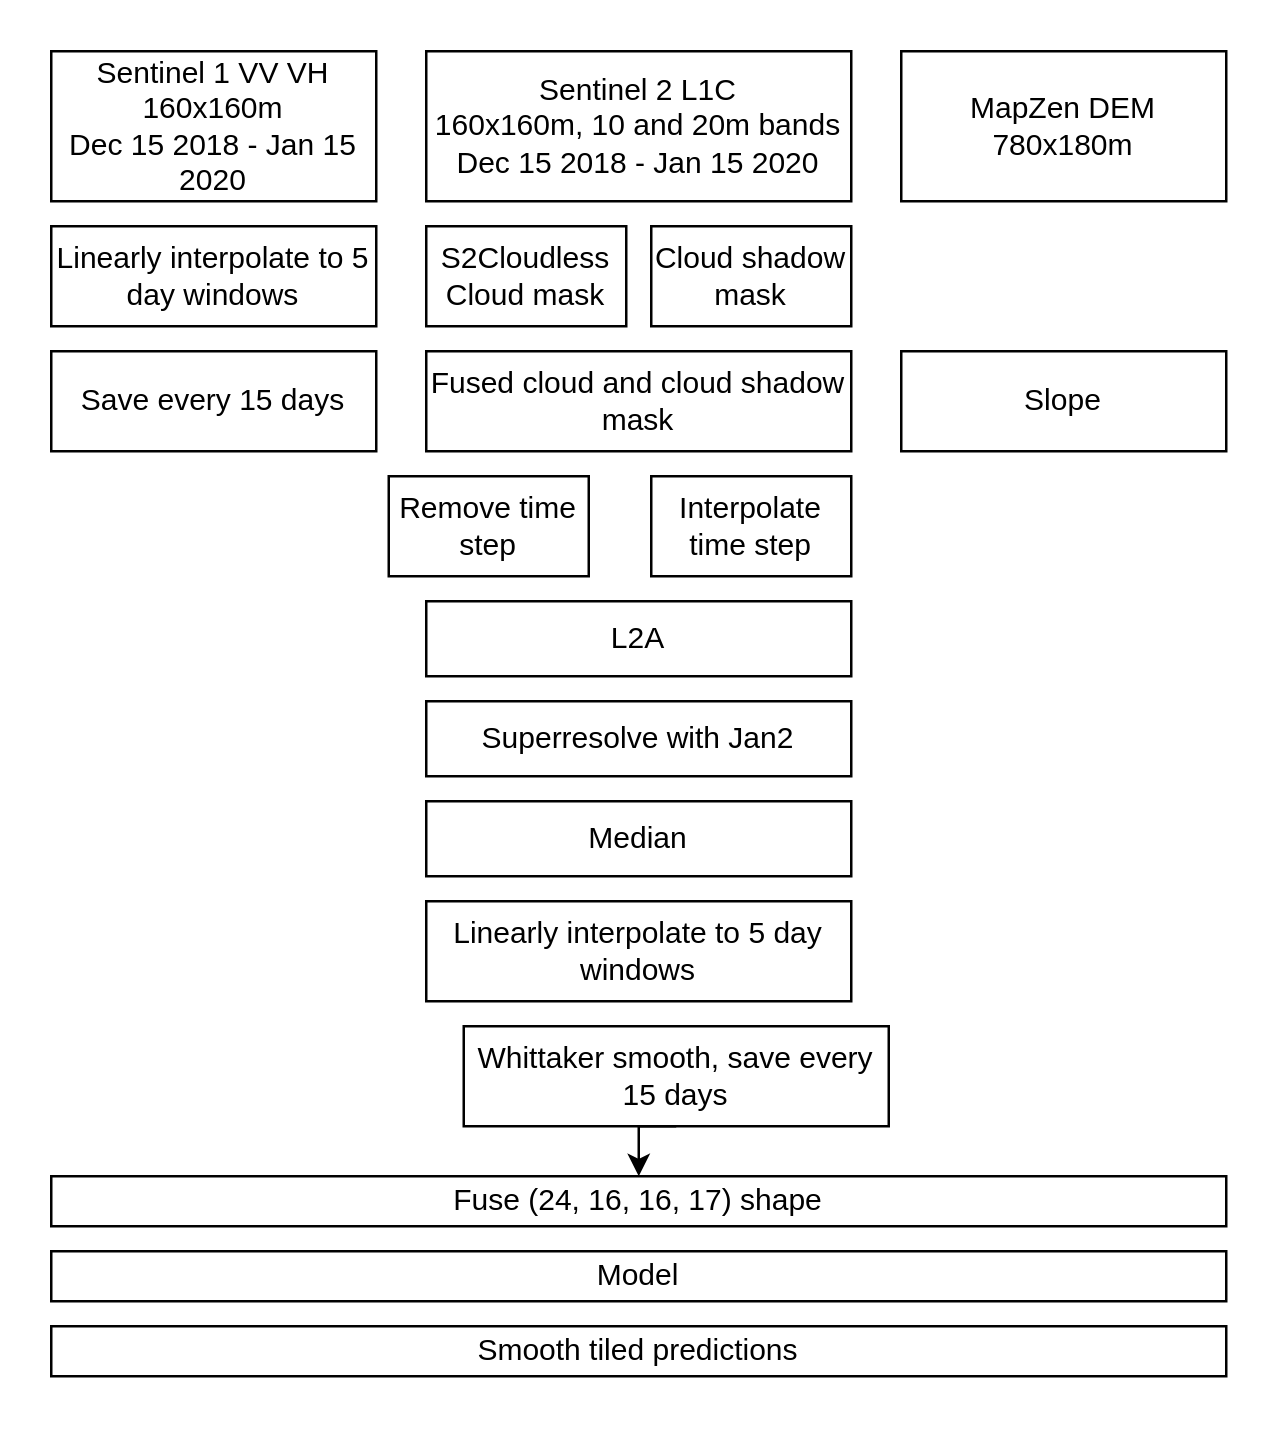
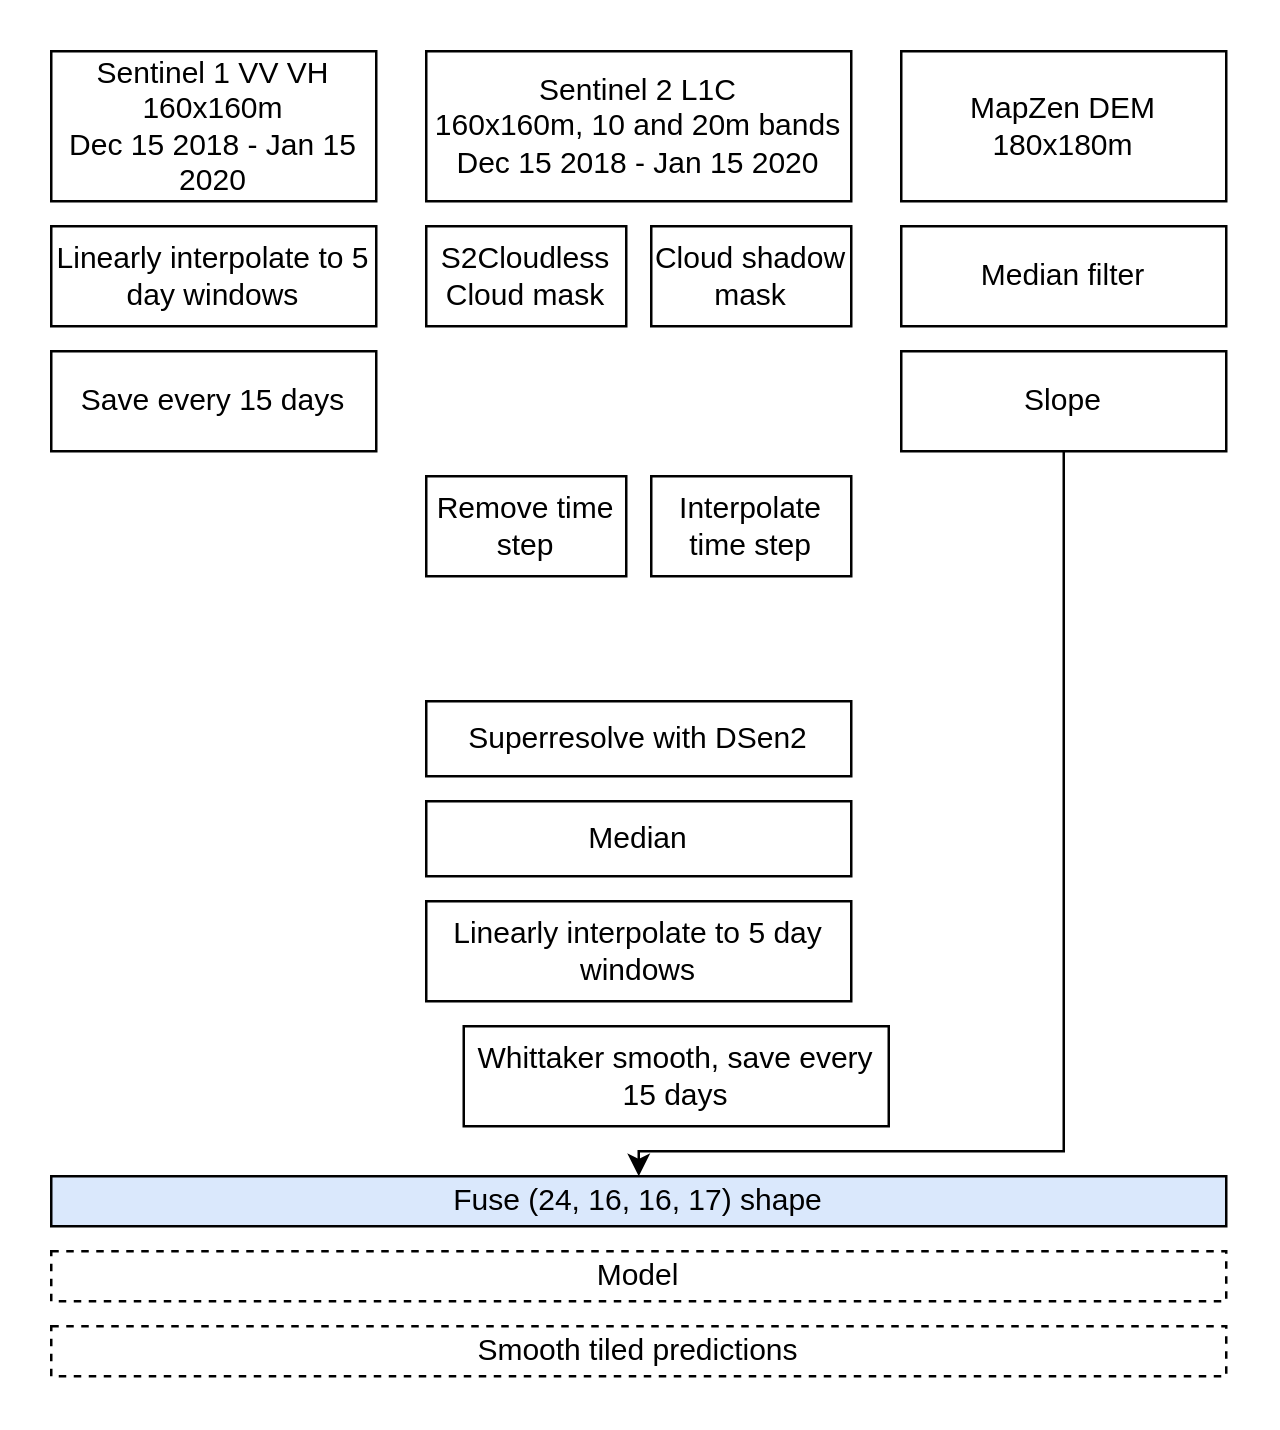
node "MapZen DEM 780x180m": label "MapZen DEM 780x180m" -> "MapZen DEM 180x180m"
node "Median filter": added
node "Fused cloud and cloud shadow mask": removed
node "Remove time step": moved (489, 526) -> (526, 526)
node "L2A": removed
node "Superresolve with Jan2": label "Superresolve with Jan2" -> "Superresolve with DSen2"
edge "Slope" -> "Fuse (24, 16, 16, 17) shape": added
edge "Whittaker smooth, save every 15 days" -> "Fuse (24, 16, 16, 17) shape": removed
node "Fuse (24, 16, 16, 17) shape": fillcolor #ffffff -> #dae8fc
node "Model": style solid -> dashed
node "Smooth tiled predictions": style solid -> dashed
